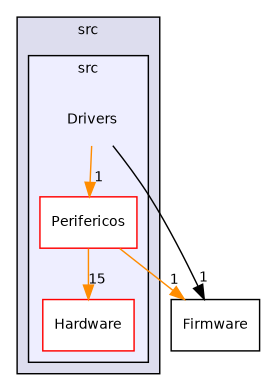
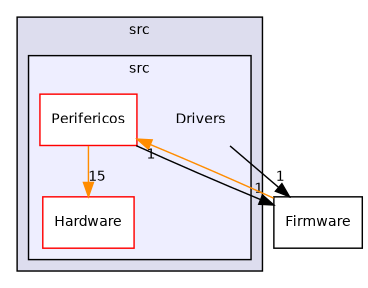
edge "Drivers" -> "Perifericos": now "Firmware" -> "Perifericos"
edge "Perifericos" -> "Firmware": color darkorange -> black
